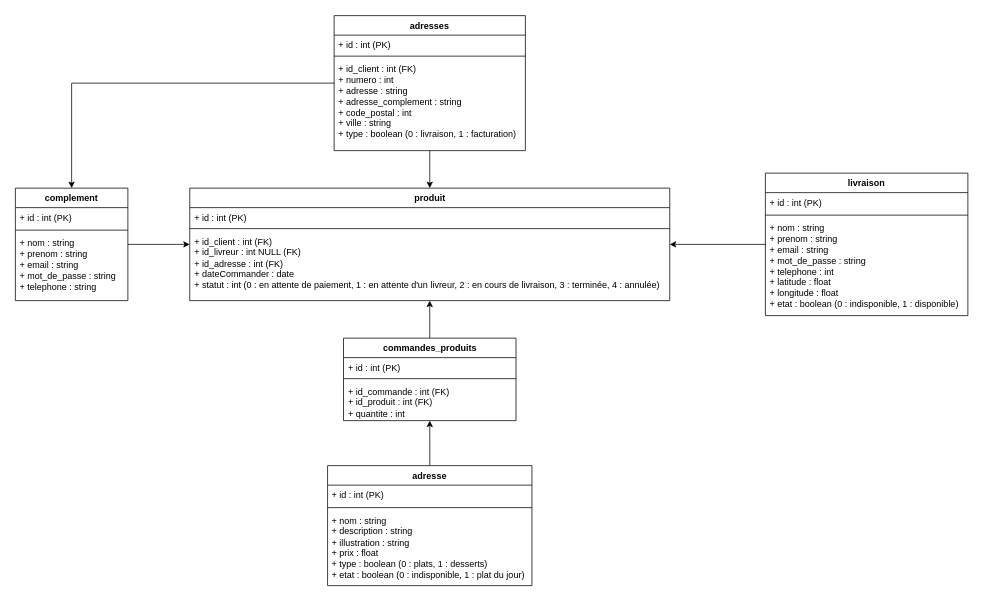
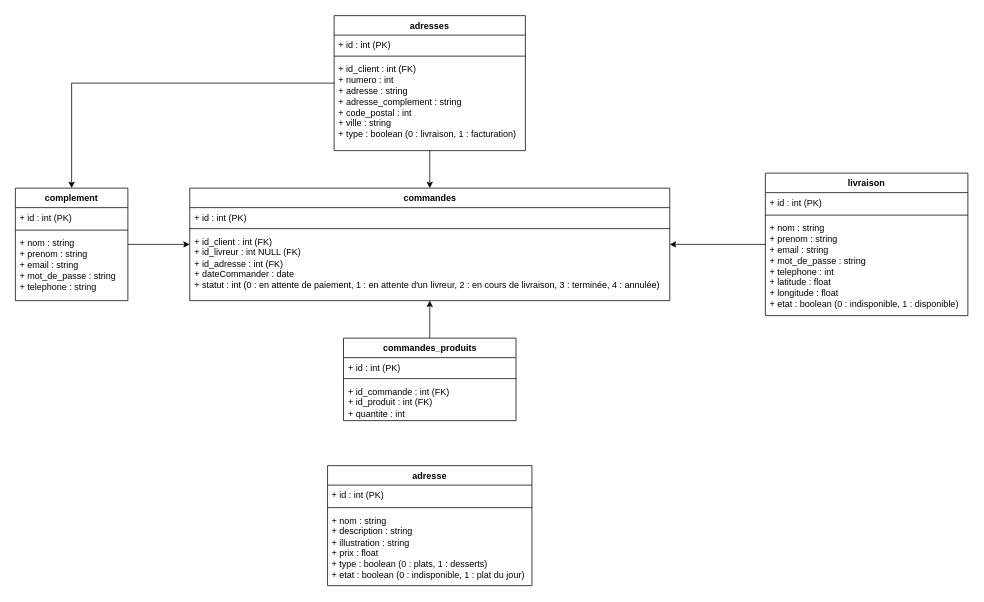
node "produit": label "produit" -> "commandes"
edge "adresse" -> "commandes_produits": removed
